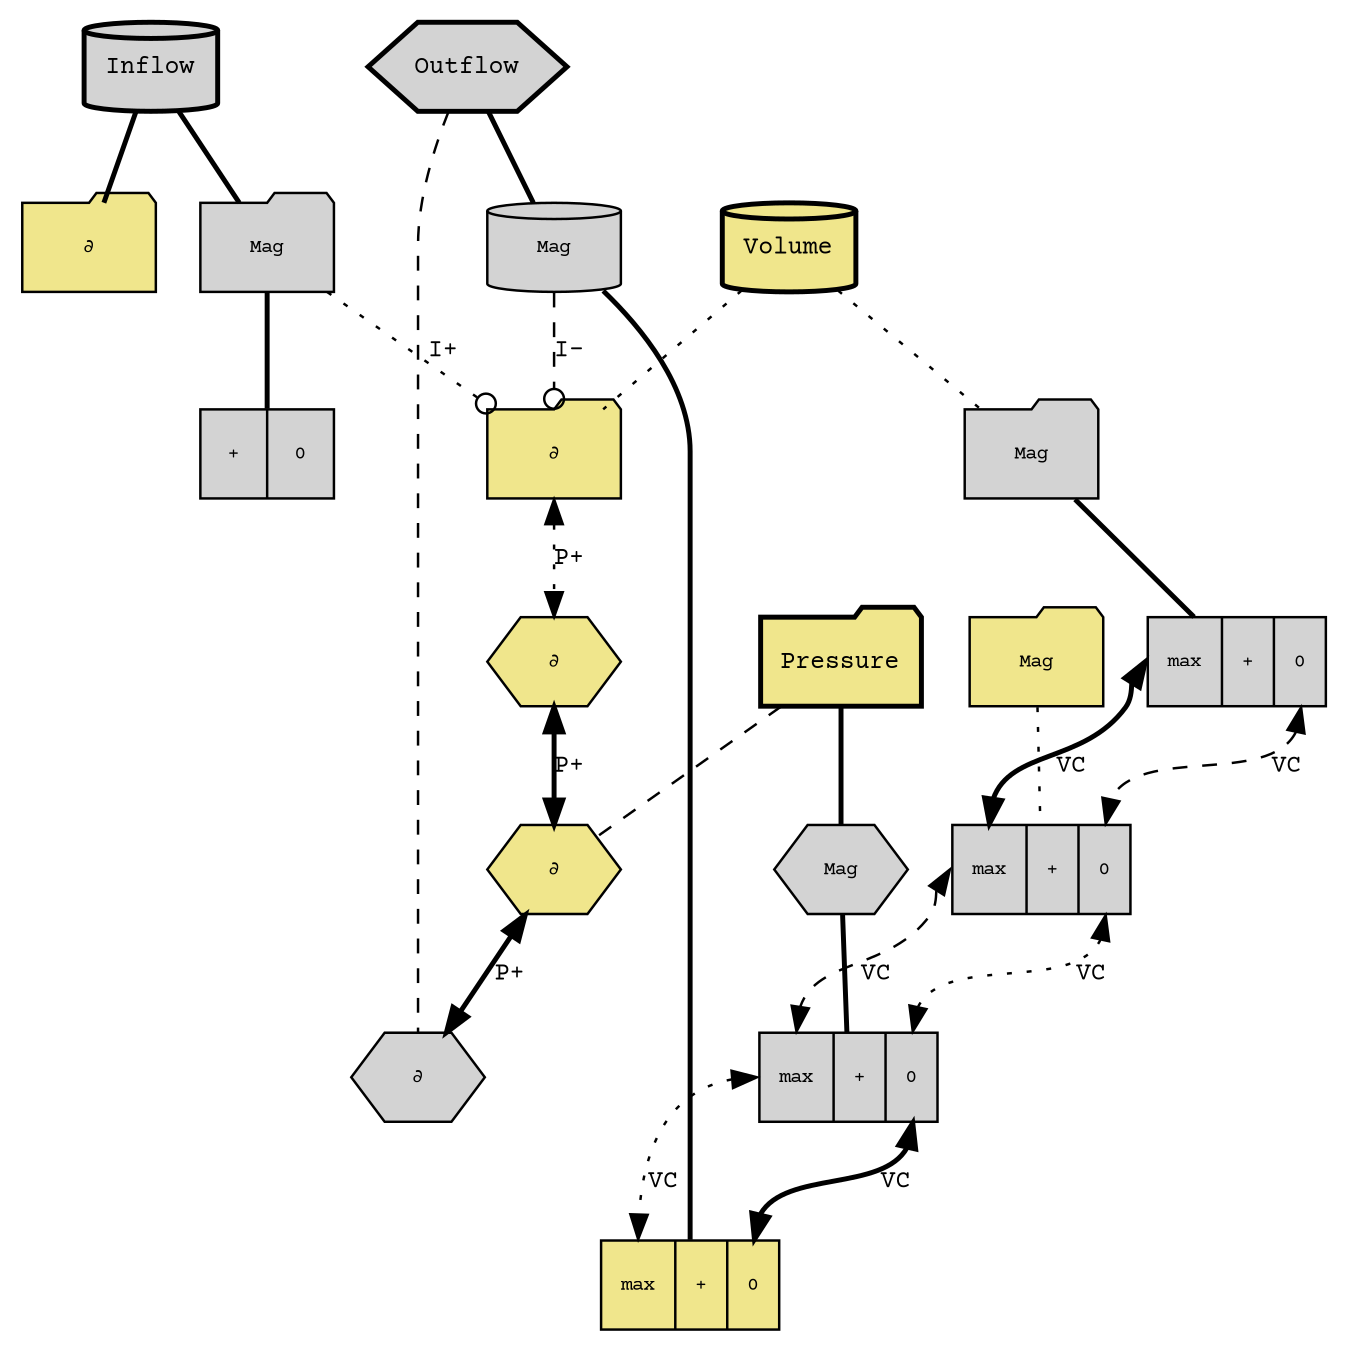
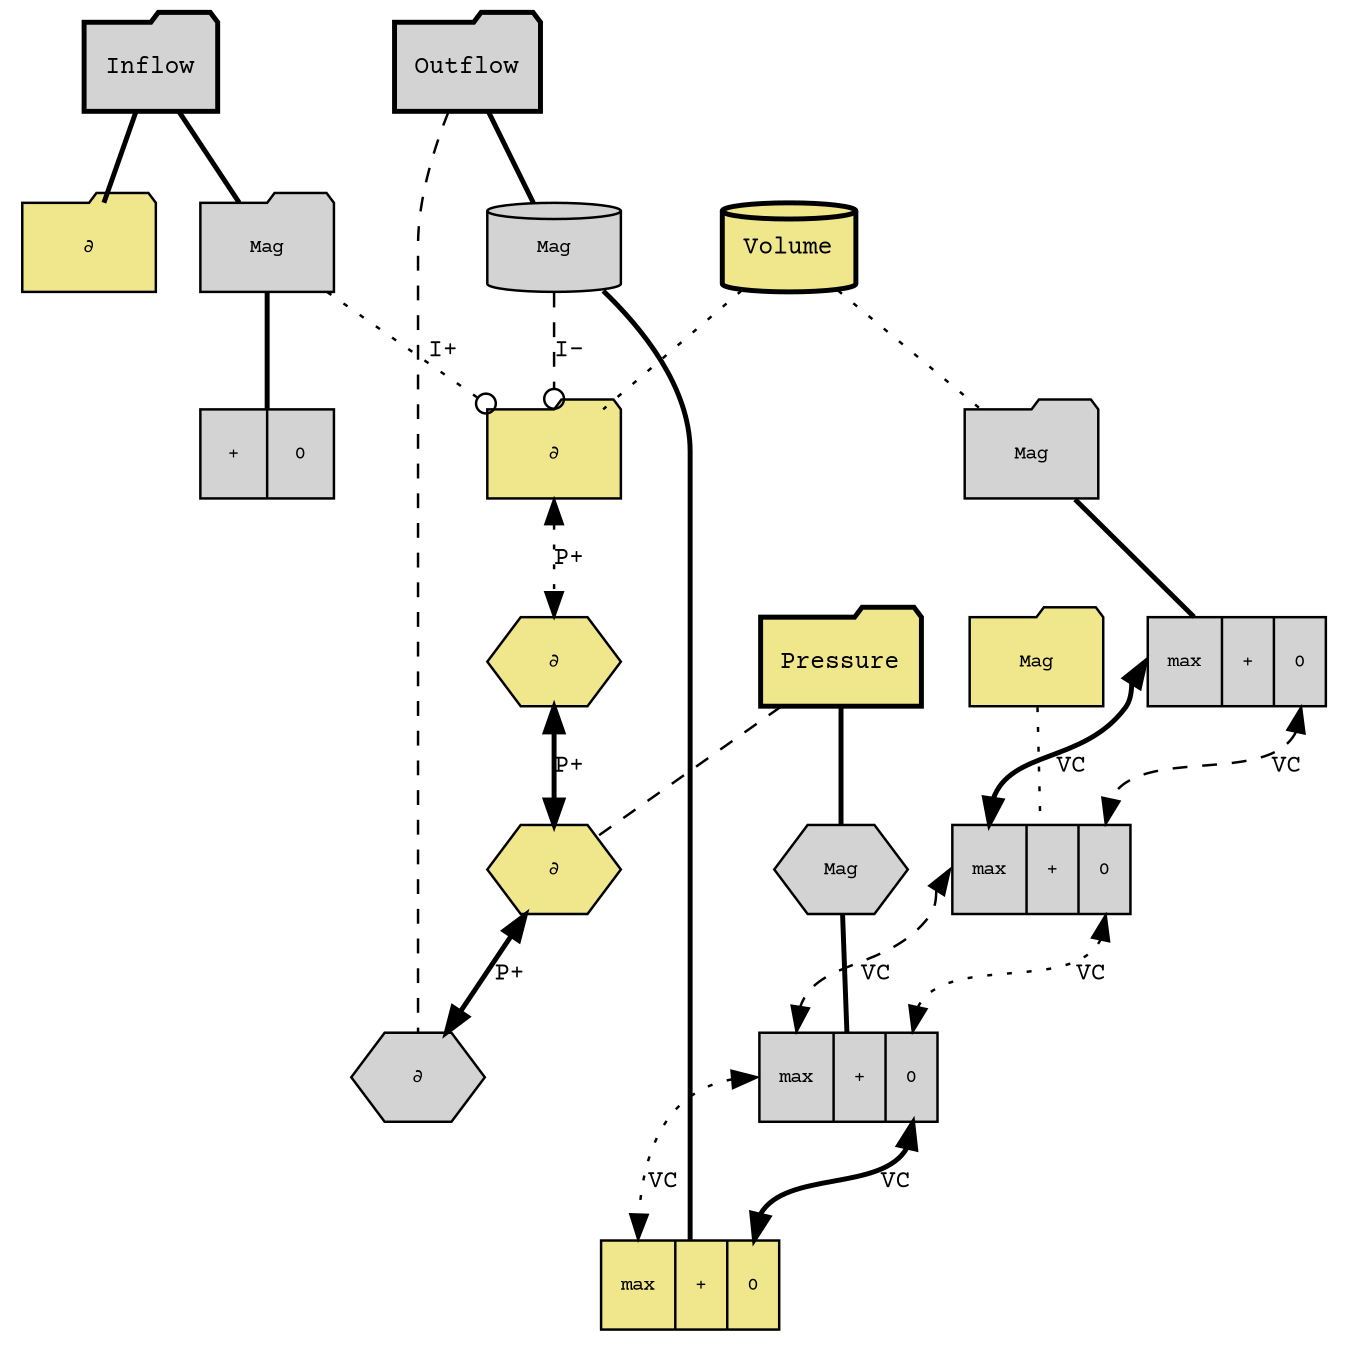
node "Inflow": shape cylinder -> folder
node "Outflow": shape hexagon -> folder
